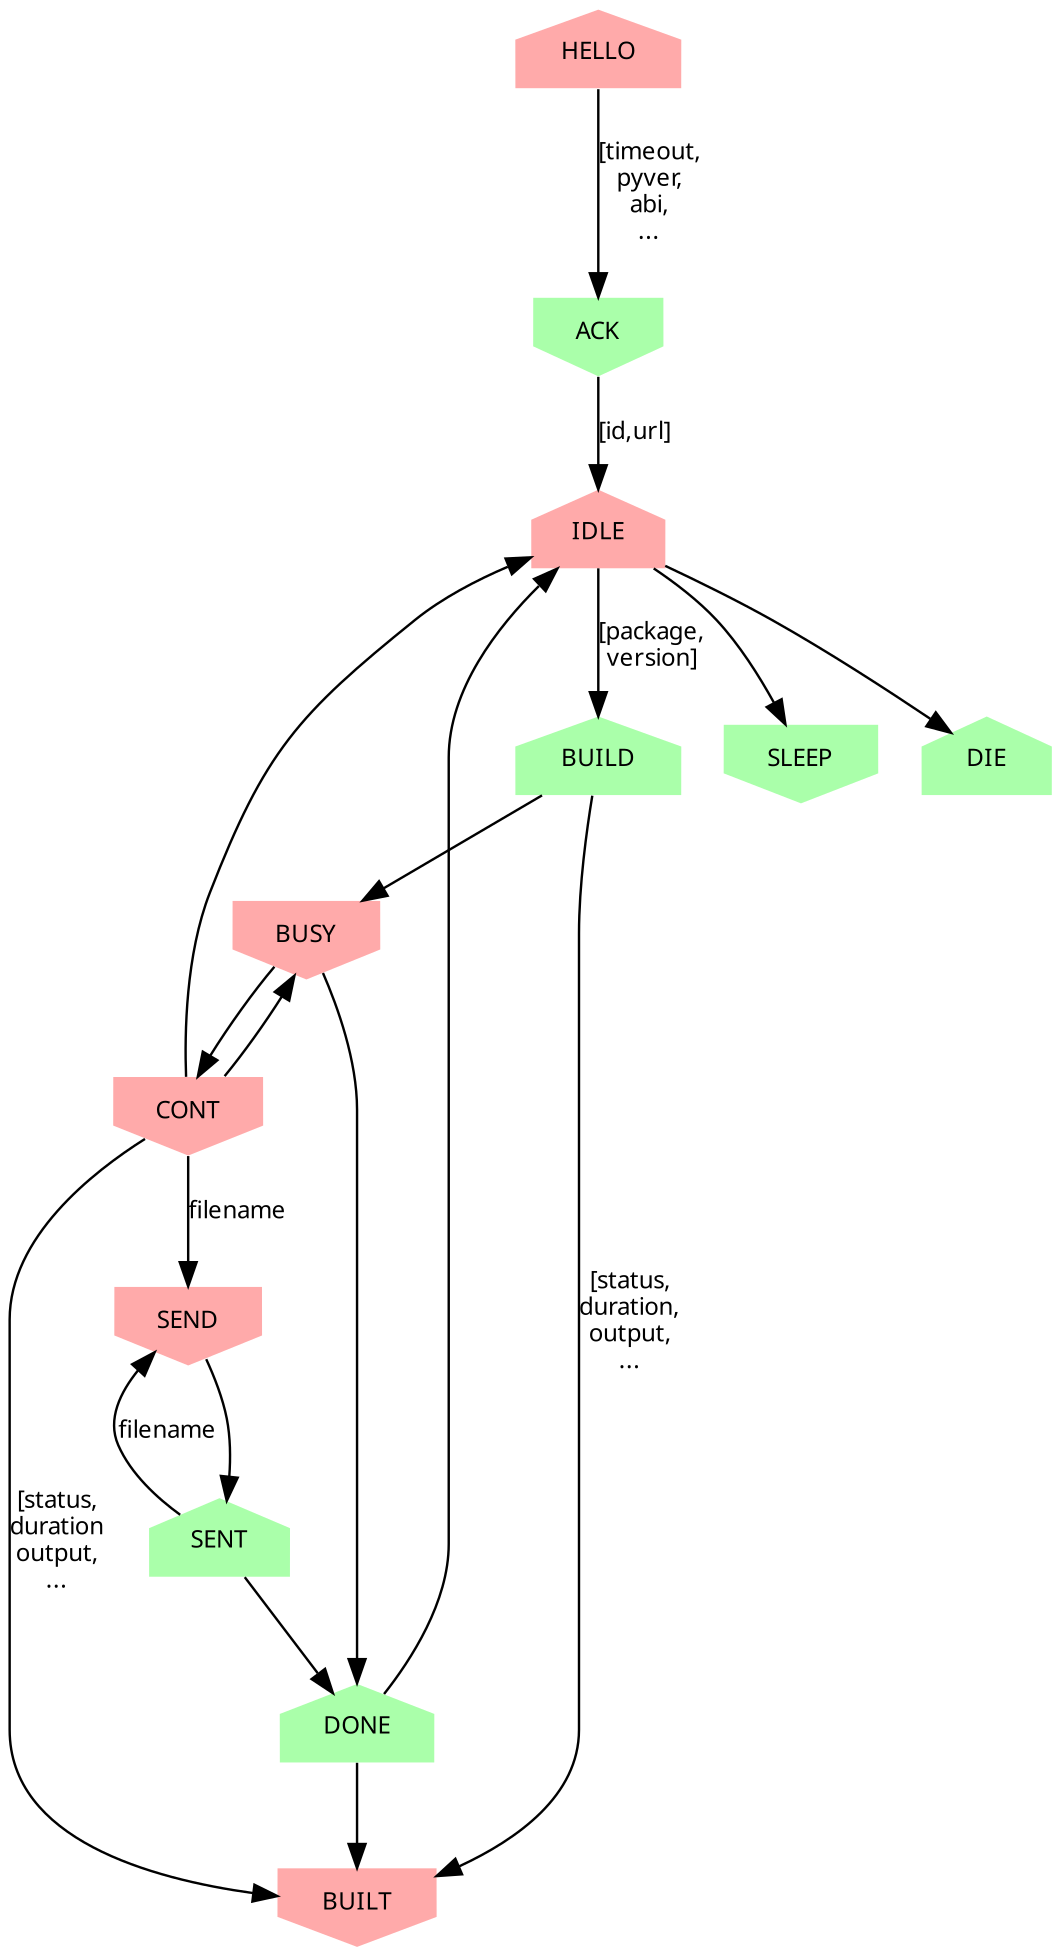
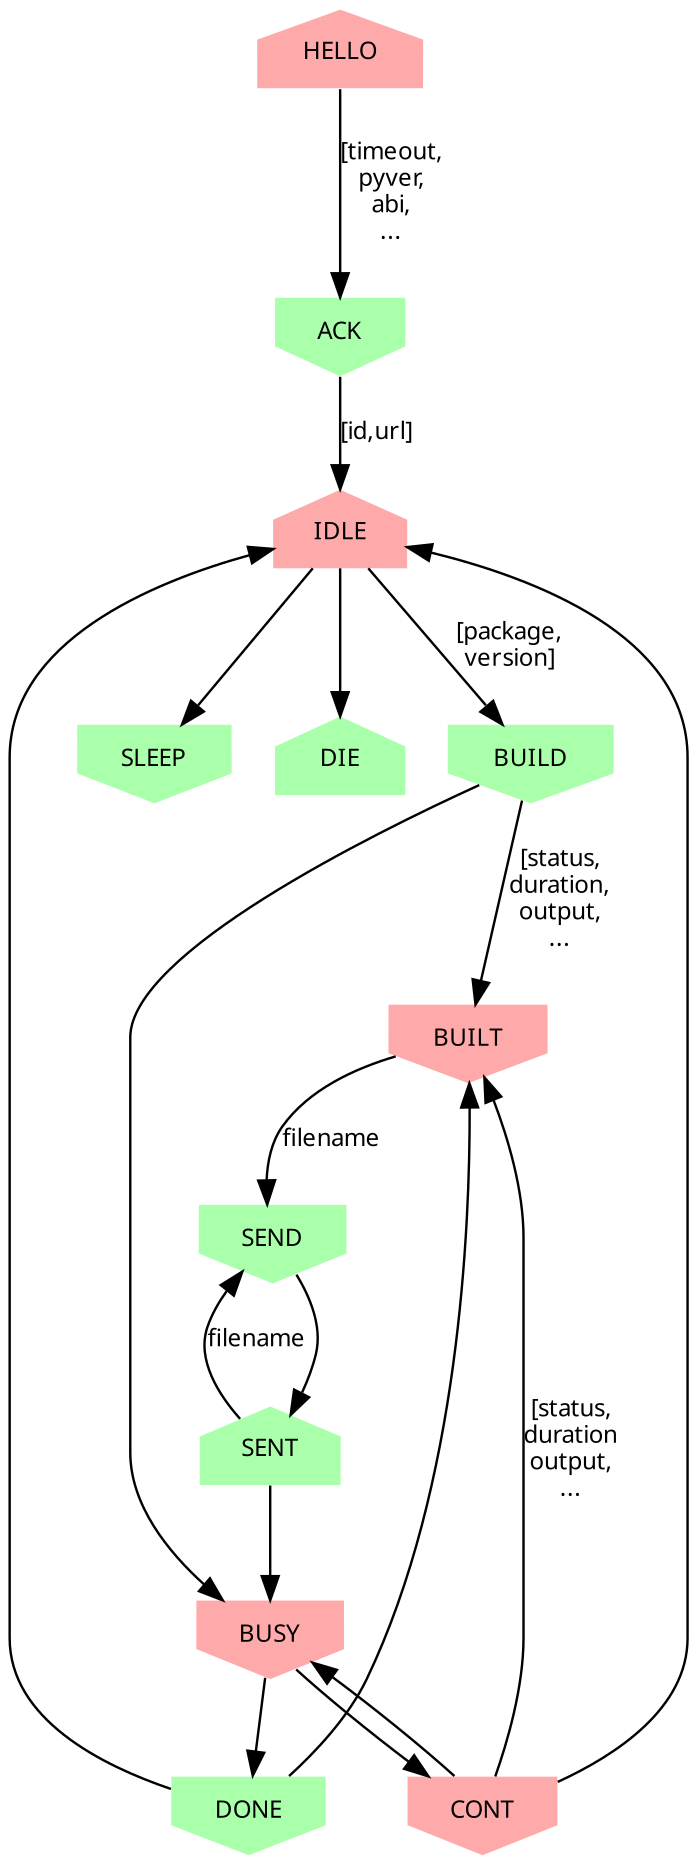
node "BUILD": shape house -> invhouse
edge "CONT" -> "SEND": now "BUILT" -> "SEND"
node "SEND": fillcolor #ffaaaa -> #aaffaa
edge "SENT" -> "DONE": now "SENT" -> "BUSY"
node "DONE": shape house -> invhouse
